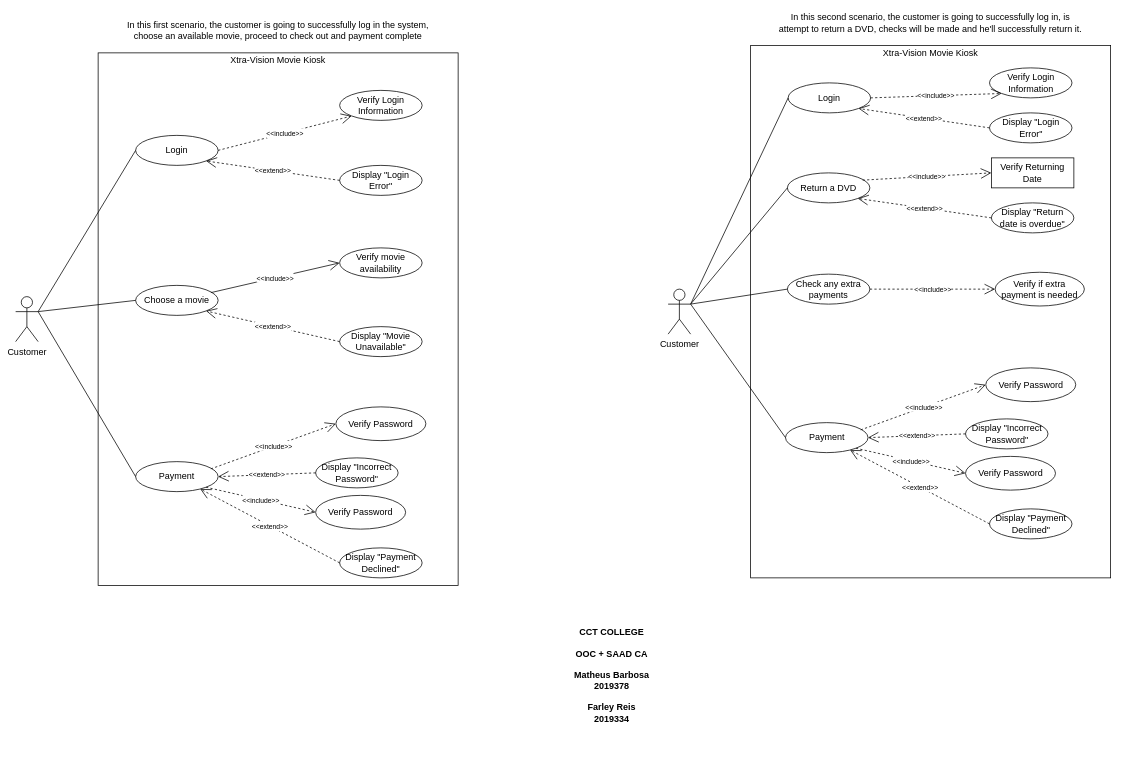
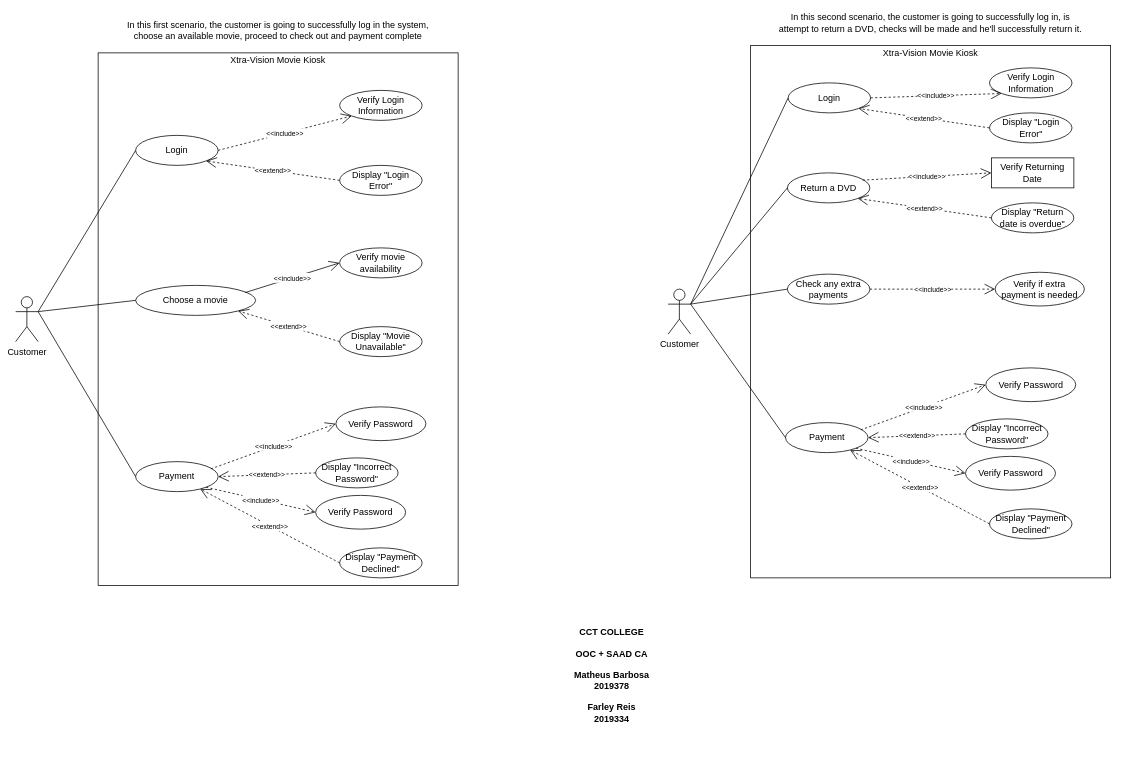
node "Choose a movie": size 83x30 -> 120x30
